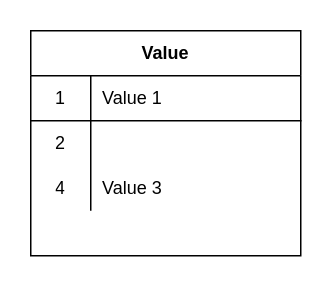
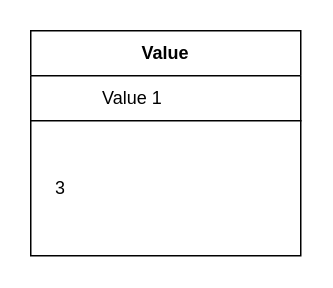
node "1": removed
node "2": removed
node "4": label "4" -> "3"
node "Value 3": removed
